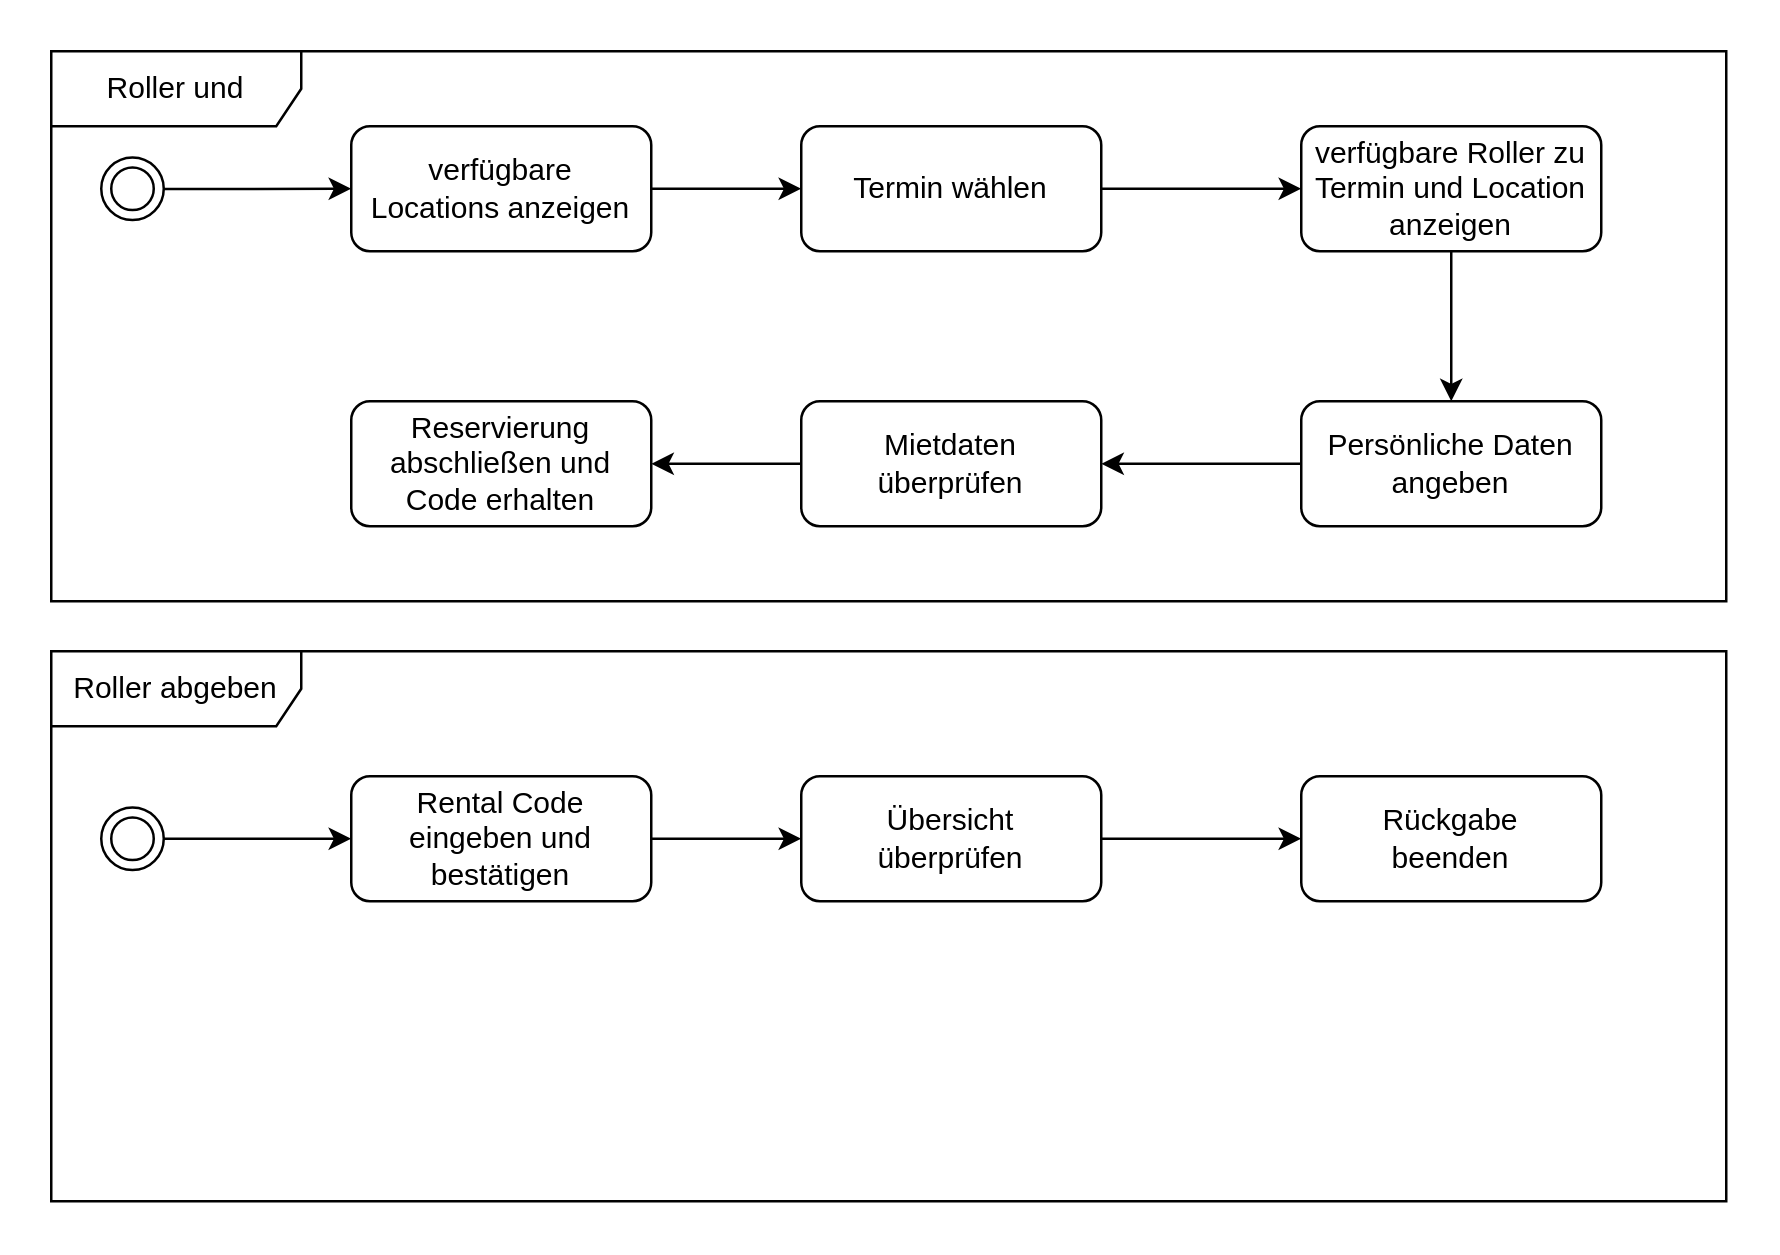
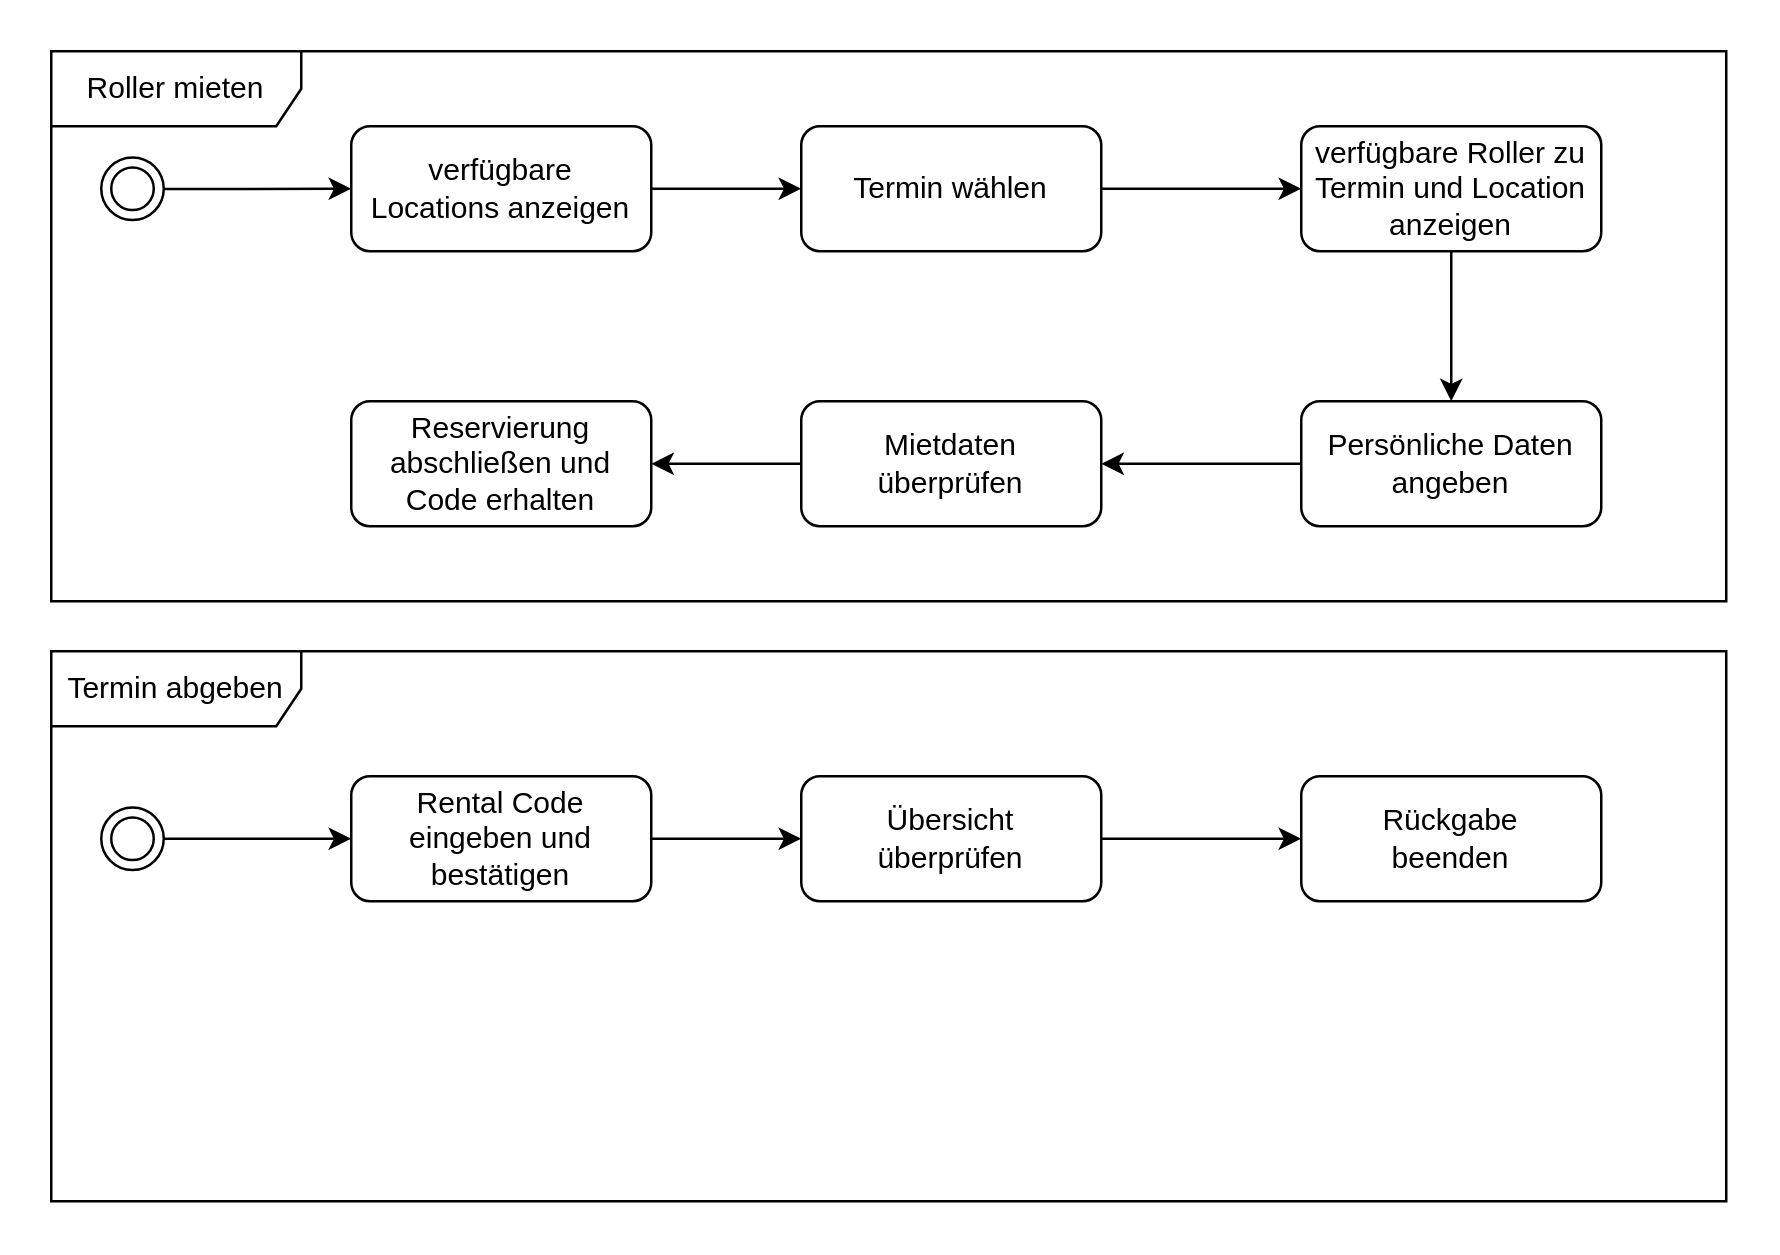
node "Roller und": label "Roller und" -> "Roller mieten"
node "Roller abgeben": label "Roller abgeben" -> "Termin abgeben"
